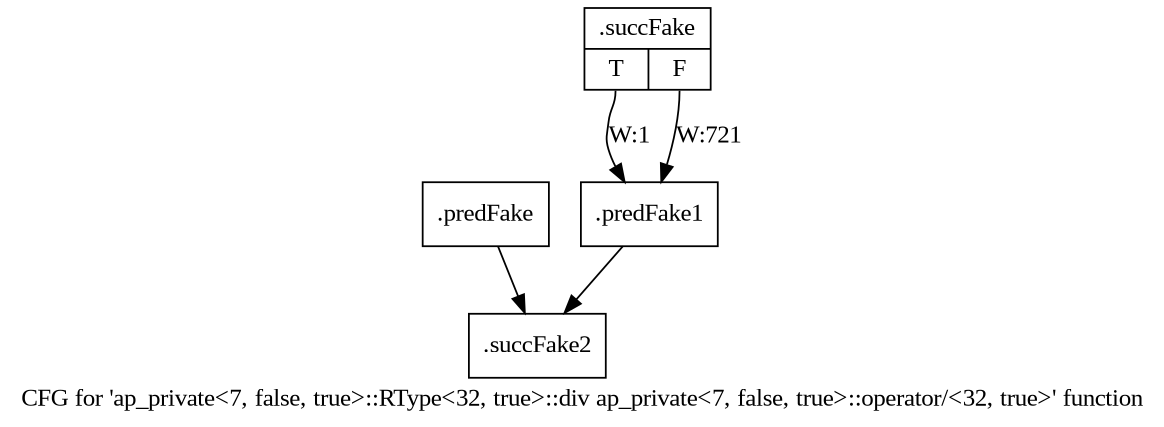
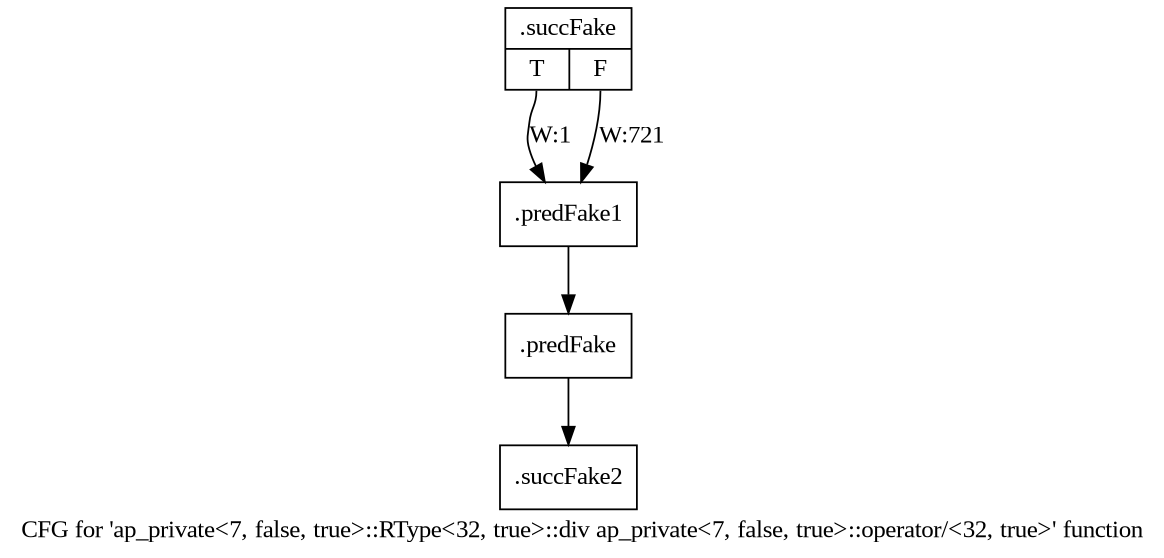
edge ".predFake1" -> ".succFake2": now ".predFake1" -> ".predFake"
